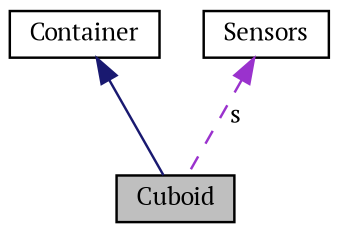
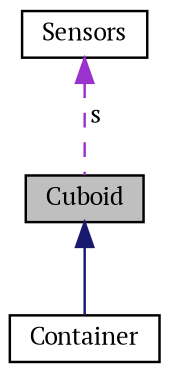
edge "Cuboid" -> "Container": reversed
